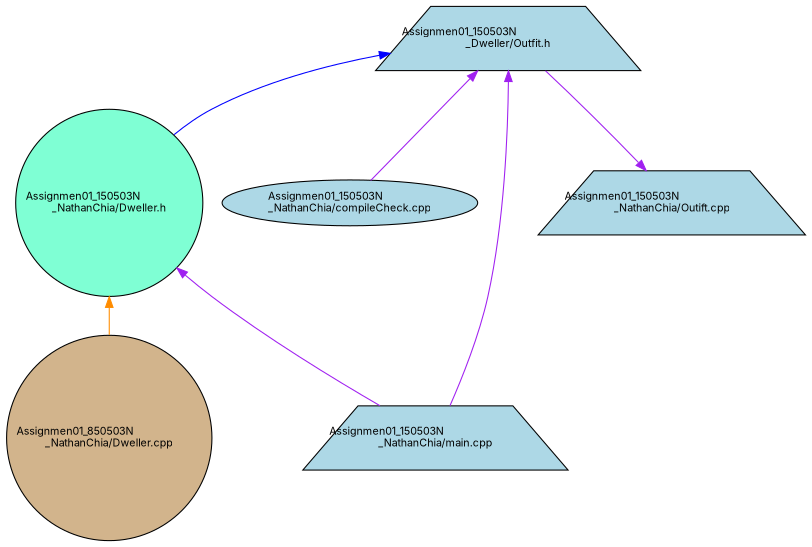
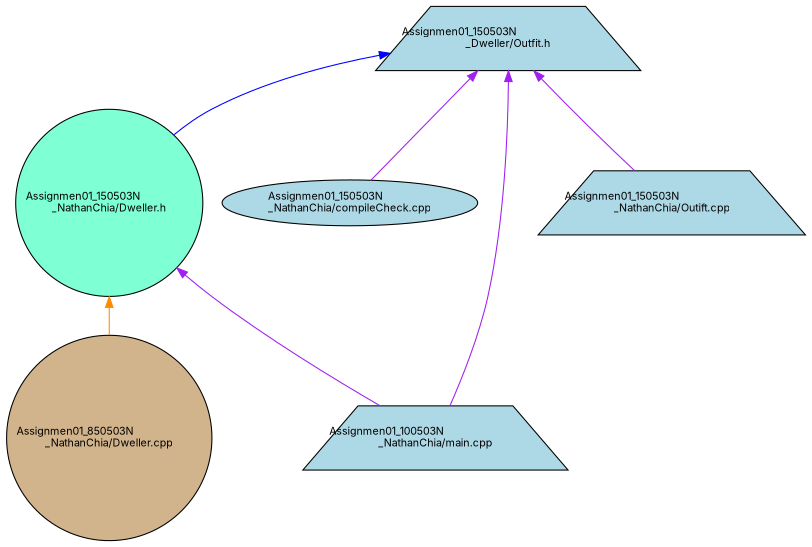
edge "Assignmen01_150503N _Dweller/Outfit.h" -> "Assignmen01_150503N _NathanChia/Outift.cpp": reversed
node "Assignmen01_150503N _NathanChia/main.cpp": label "Assignmen01_150503N _NathanChia/main.cpp" -> "Assignmen01_100503N _NathanChia/main.cpp"
